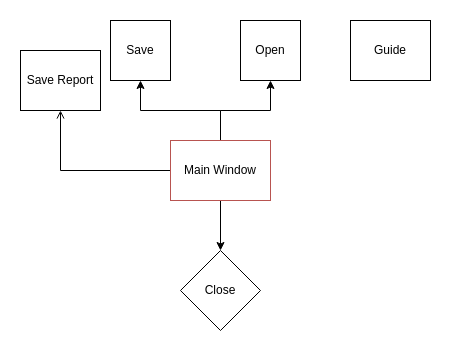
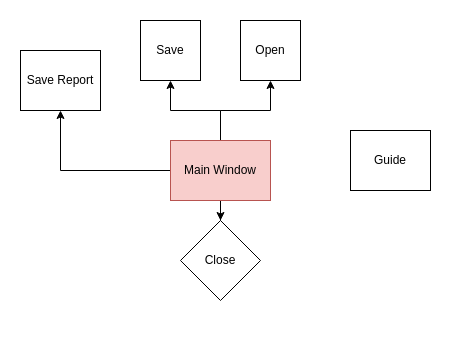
node "Save": moved (141, 51) -> (171, 51)
node "Guide": moved (391, 51) -> (391, 161)
edge "Main Window" -> "Save Report": arrowhead open -> classic
node "Main Window": fillcolor #ffffff -> #f8cecc
node "Close": moved (221, 291) -> (221, 261)
